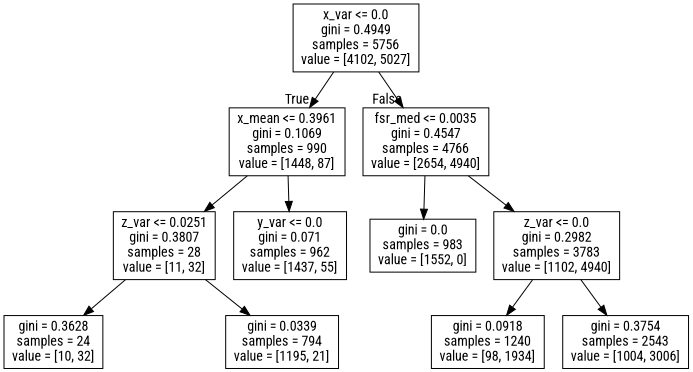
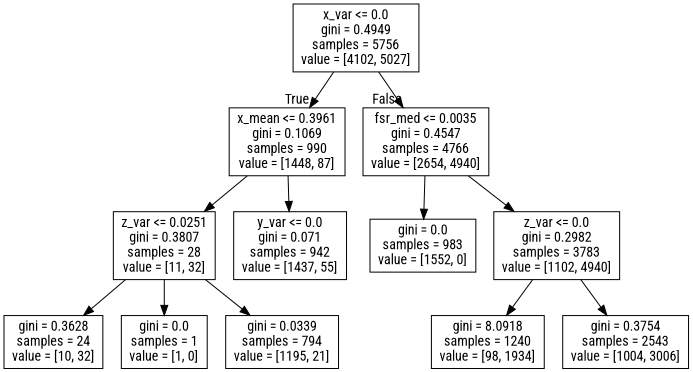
node "y_var <= 0.0 gini = 0.071 samples = 962 value = [1437, 55]": label "y_var <= 0.0 gini = 0.071 samples = 962 value = [1437, 55]" -> "y_var <= 0.0 gini = 0.071 samples = 942 value = [1437, 55]"
node "gini = 0.0 samples = 1 value = [1, 0]": added
node "gini = 0.0918 samples = 1240 value = [98, 1934]": label "gini = 0.0918 samples = 1240 value = [98, 1934]" -> "gini = 8.0918 samples = 1240 value = [98, 1934]"
